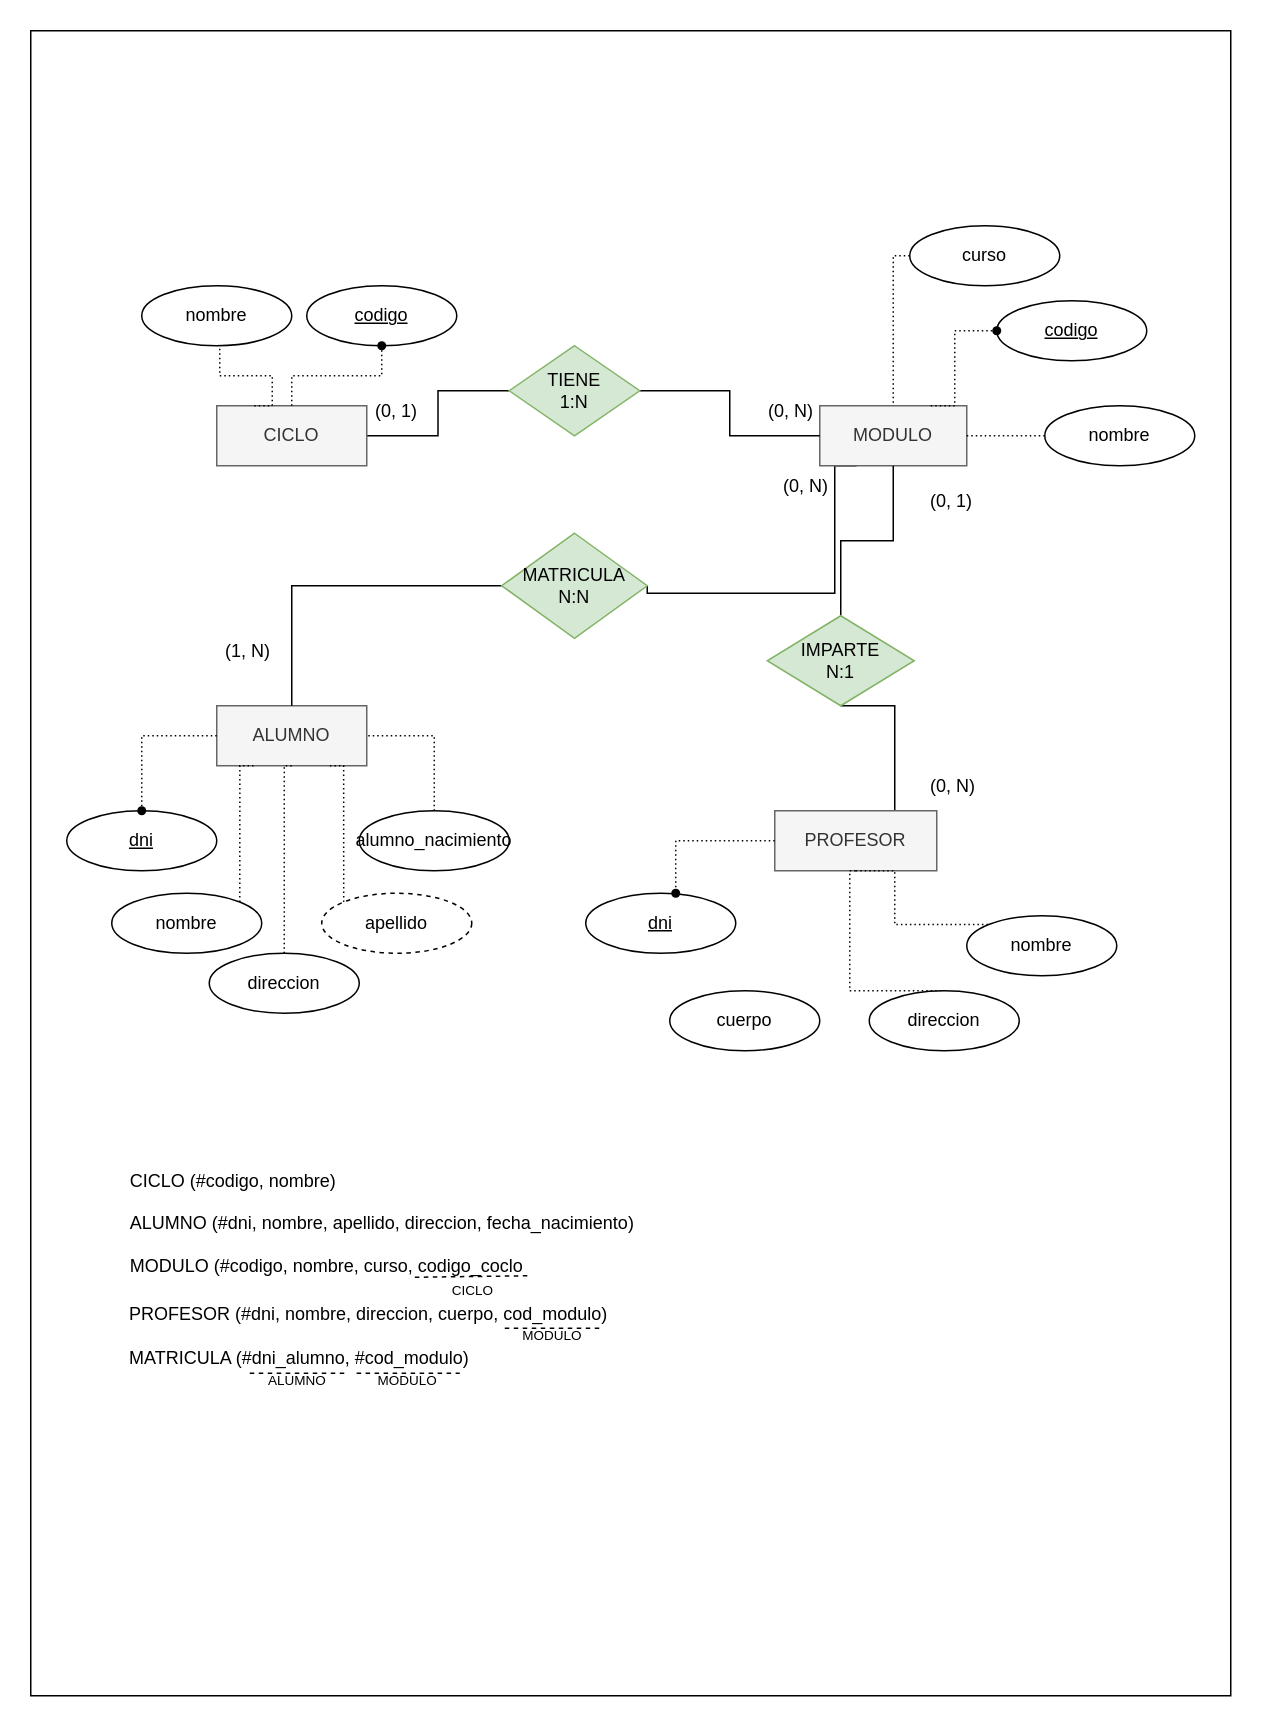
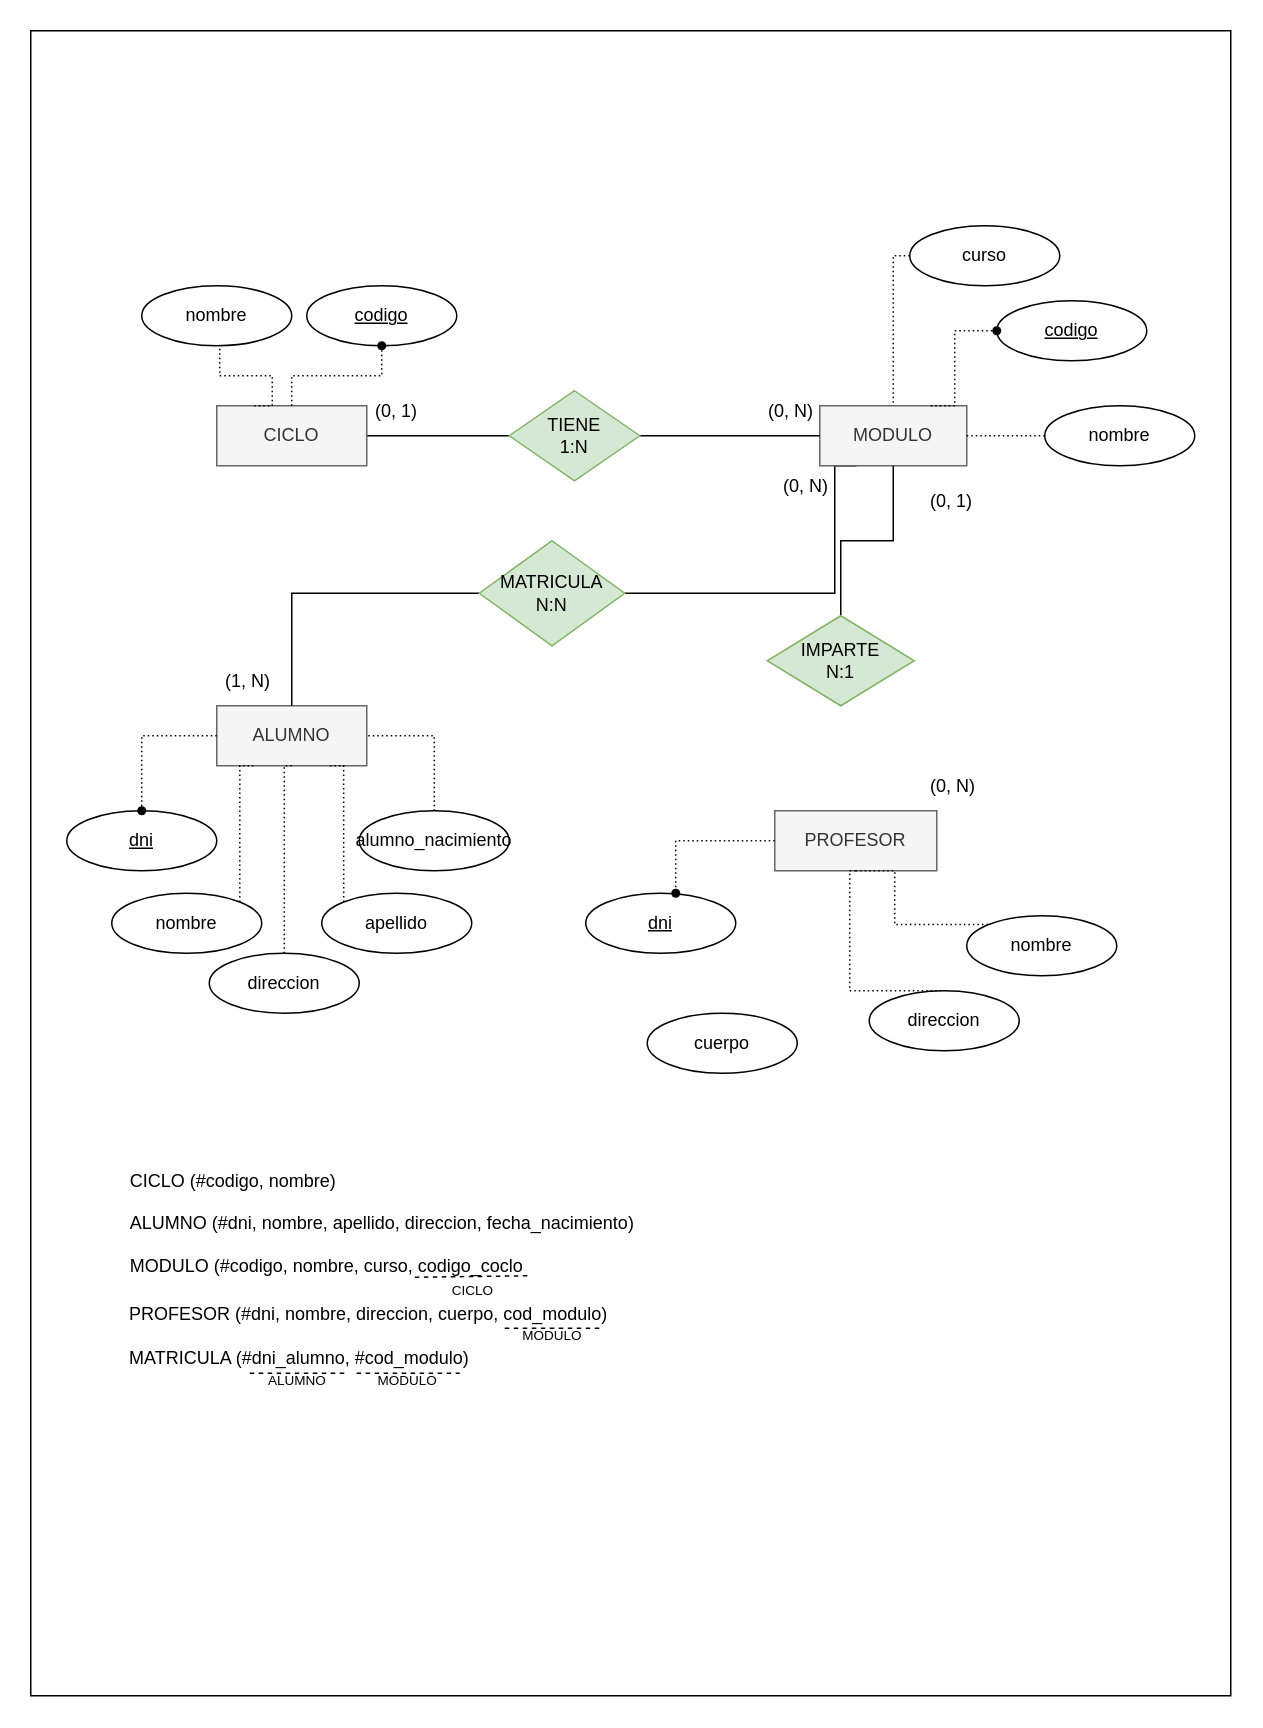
node "TIENE 1:N": moved (575, 391) -> (575, 436)
node "MATRICULA N:N": moved (575, 586) -> (552, 593)
node "(1, N)": moved (254, 653) -> (254, 683)
edge "IMPARTE N:1" -- "PROFESOR": removed
node "apellido": style dashed -> solid
node "cuerpo": moved (745, 1021) -> (722, 1043)
